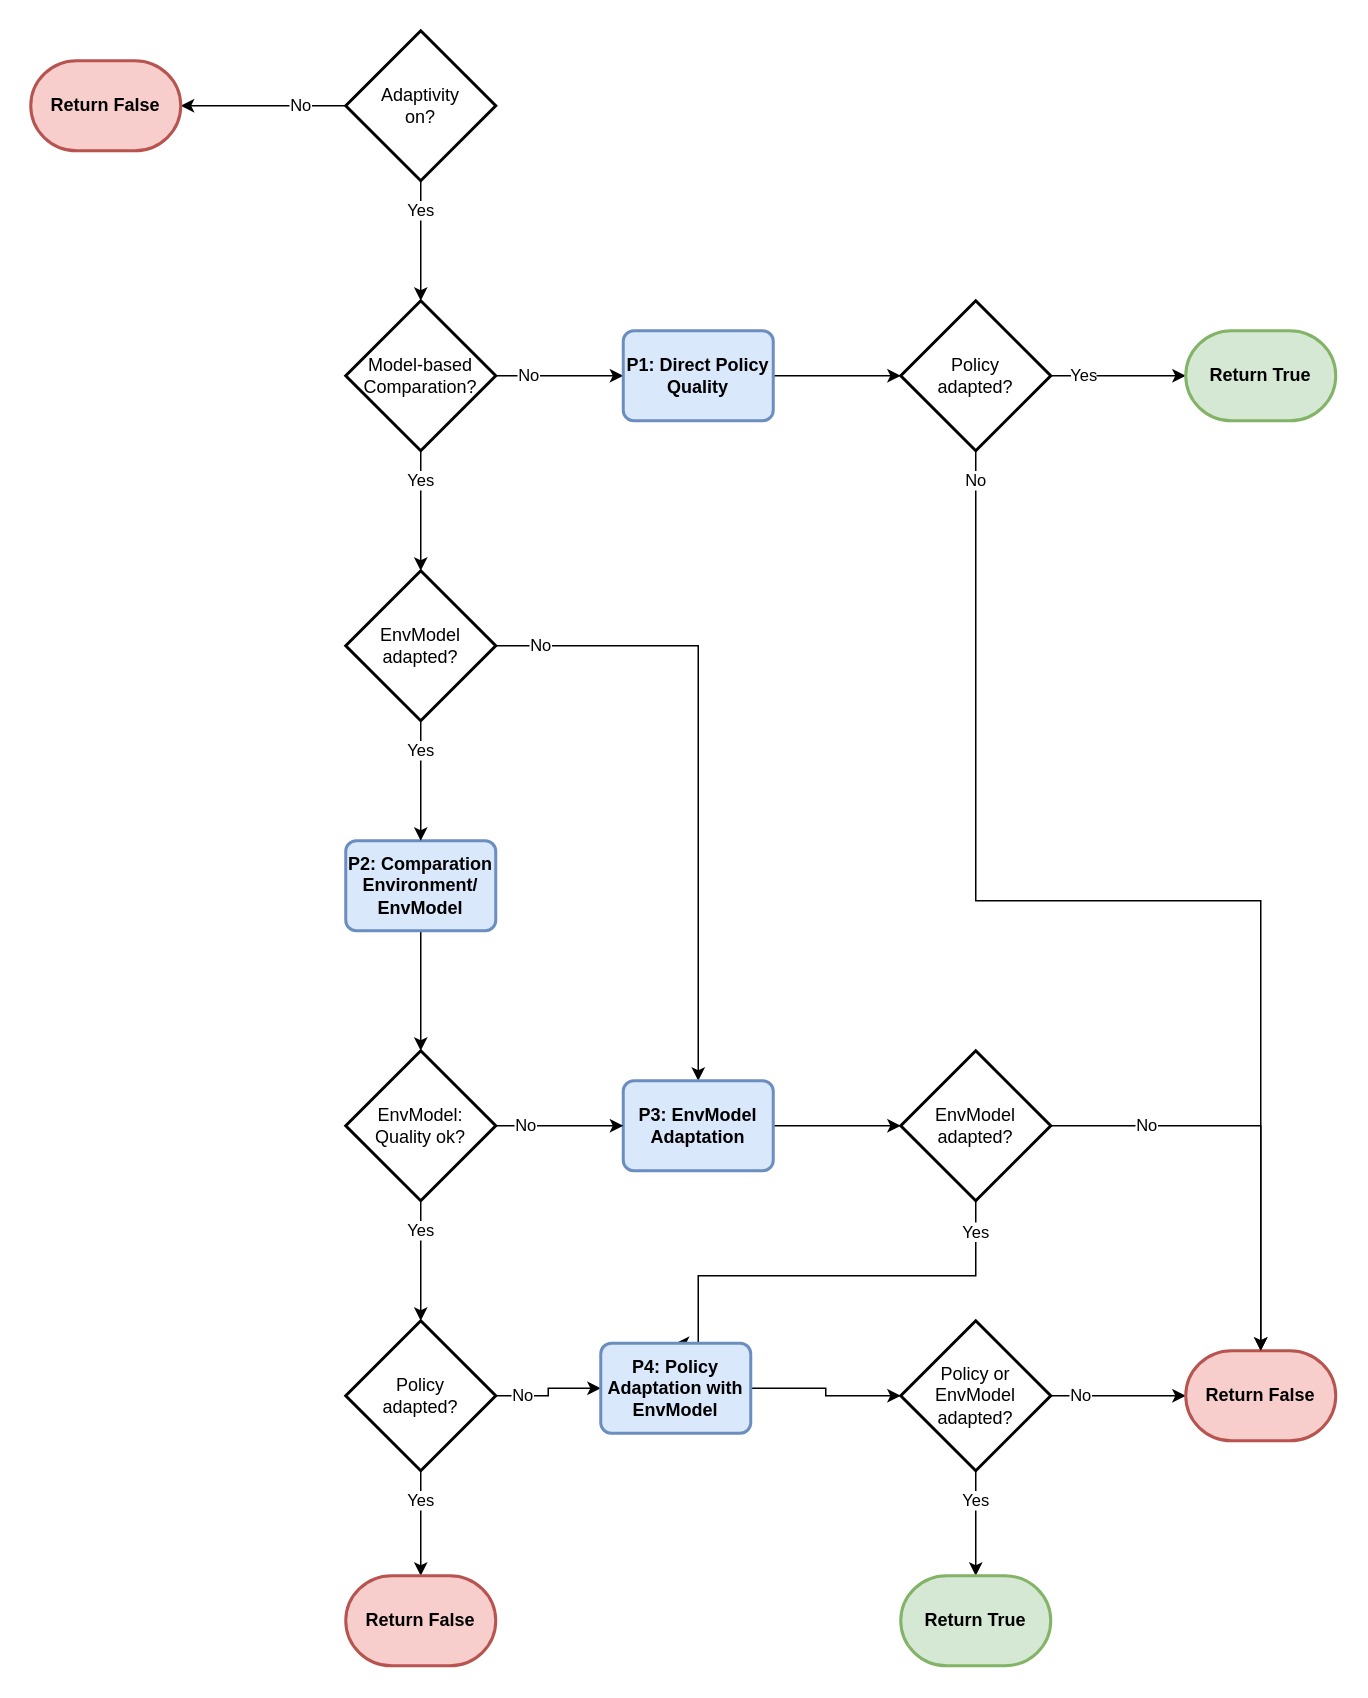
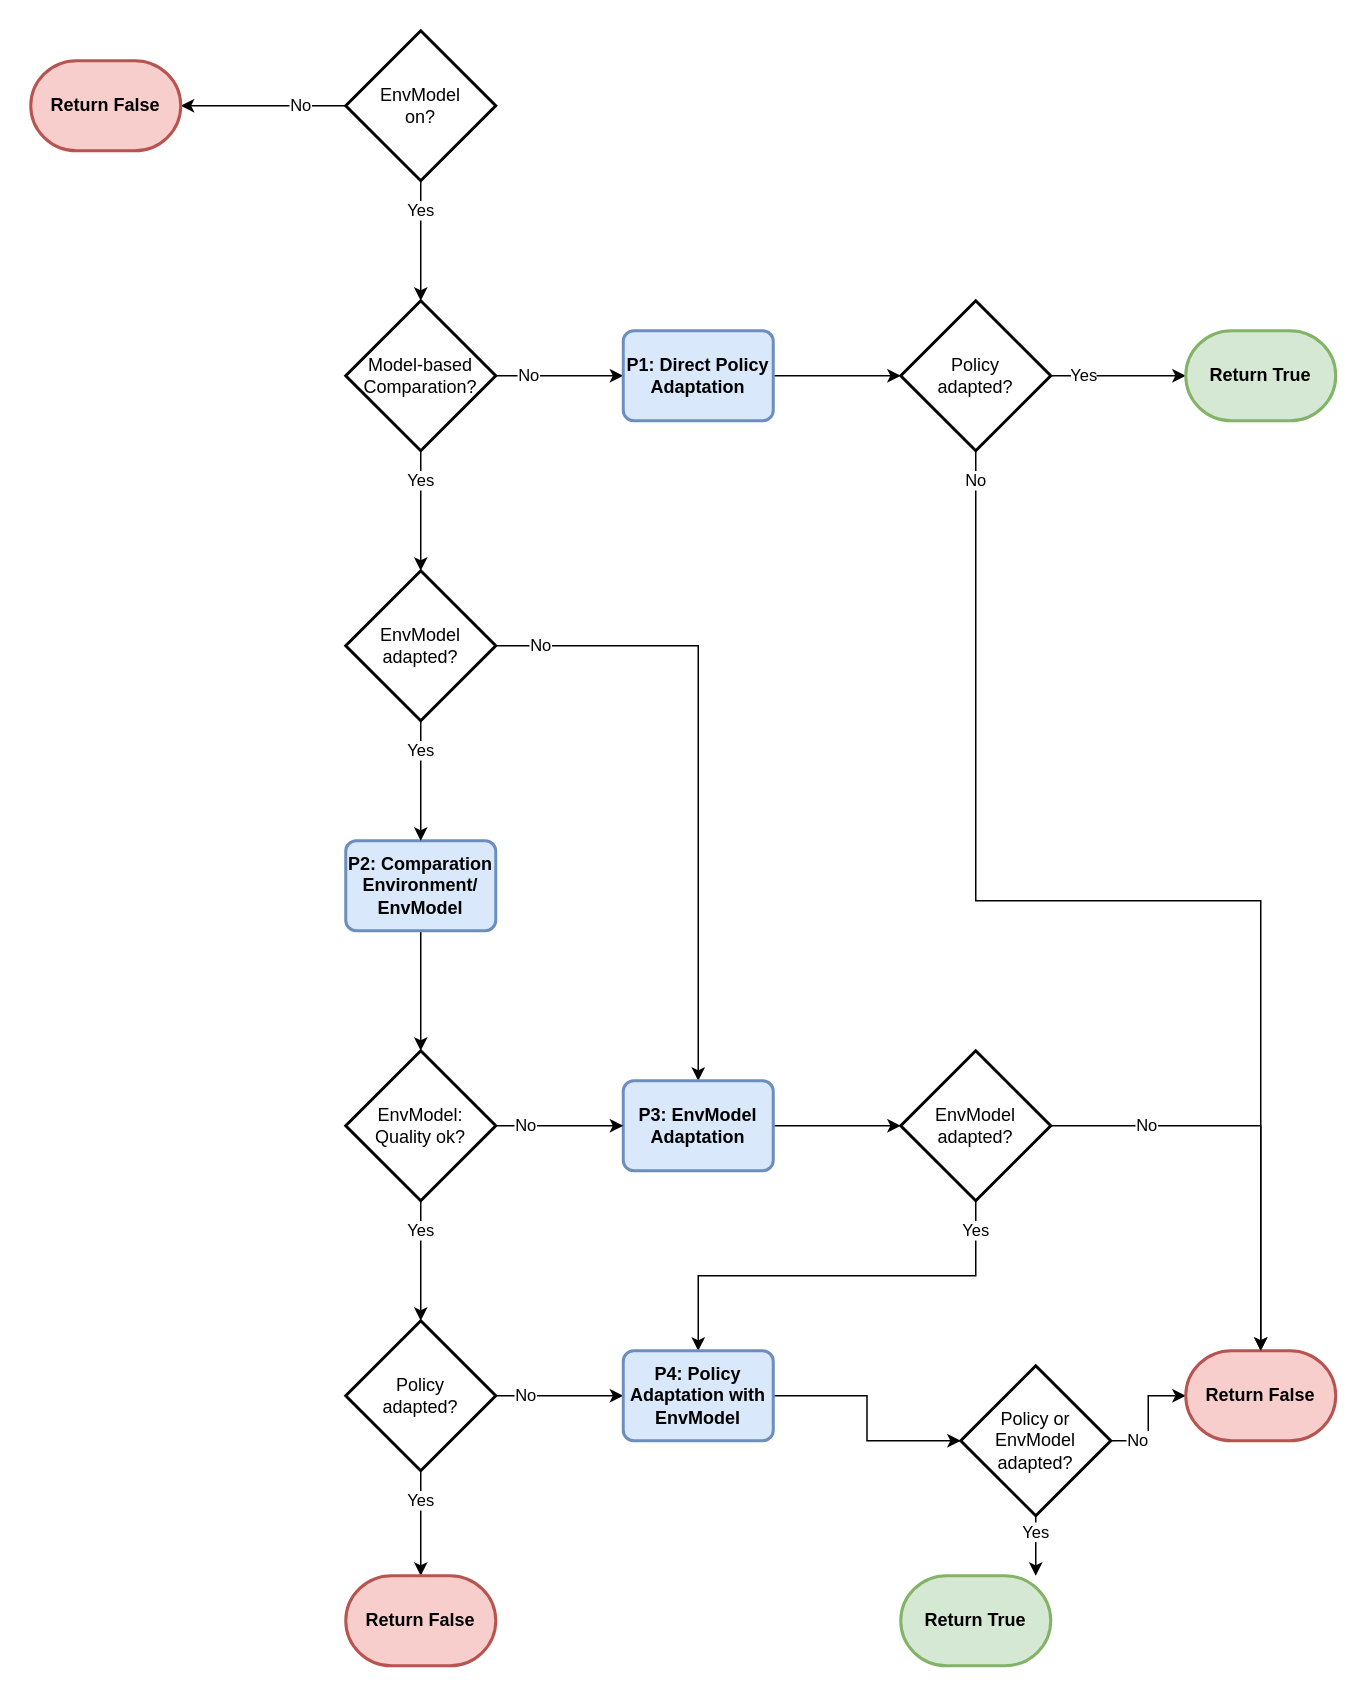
node "Adaptivity on?": label "Adaptivity on?" -> "EnvModel on?"
node "P1: Direct Policy Quality": label "P1: Direct Policy Quality" -> "P1: Direct Policy Adaptation"
node "P4: Policy Adaptation with EnvModel": moved (676, 1388) -> (698, 1396)
node "Policy or EnvModel adapted?": moved (976, 1396) -> (1036, 1441)
